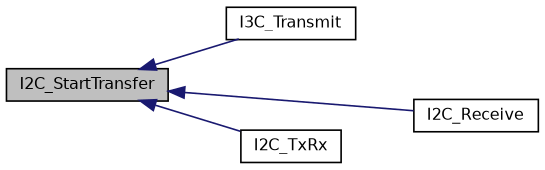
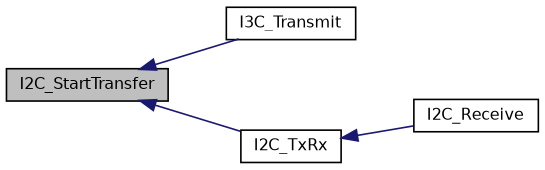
edge "I2C_Receive" -> "I2C_StartTransfer": now "I2C_Receive" -> "I2C_TxRx"
